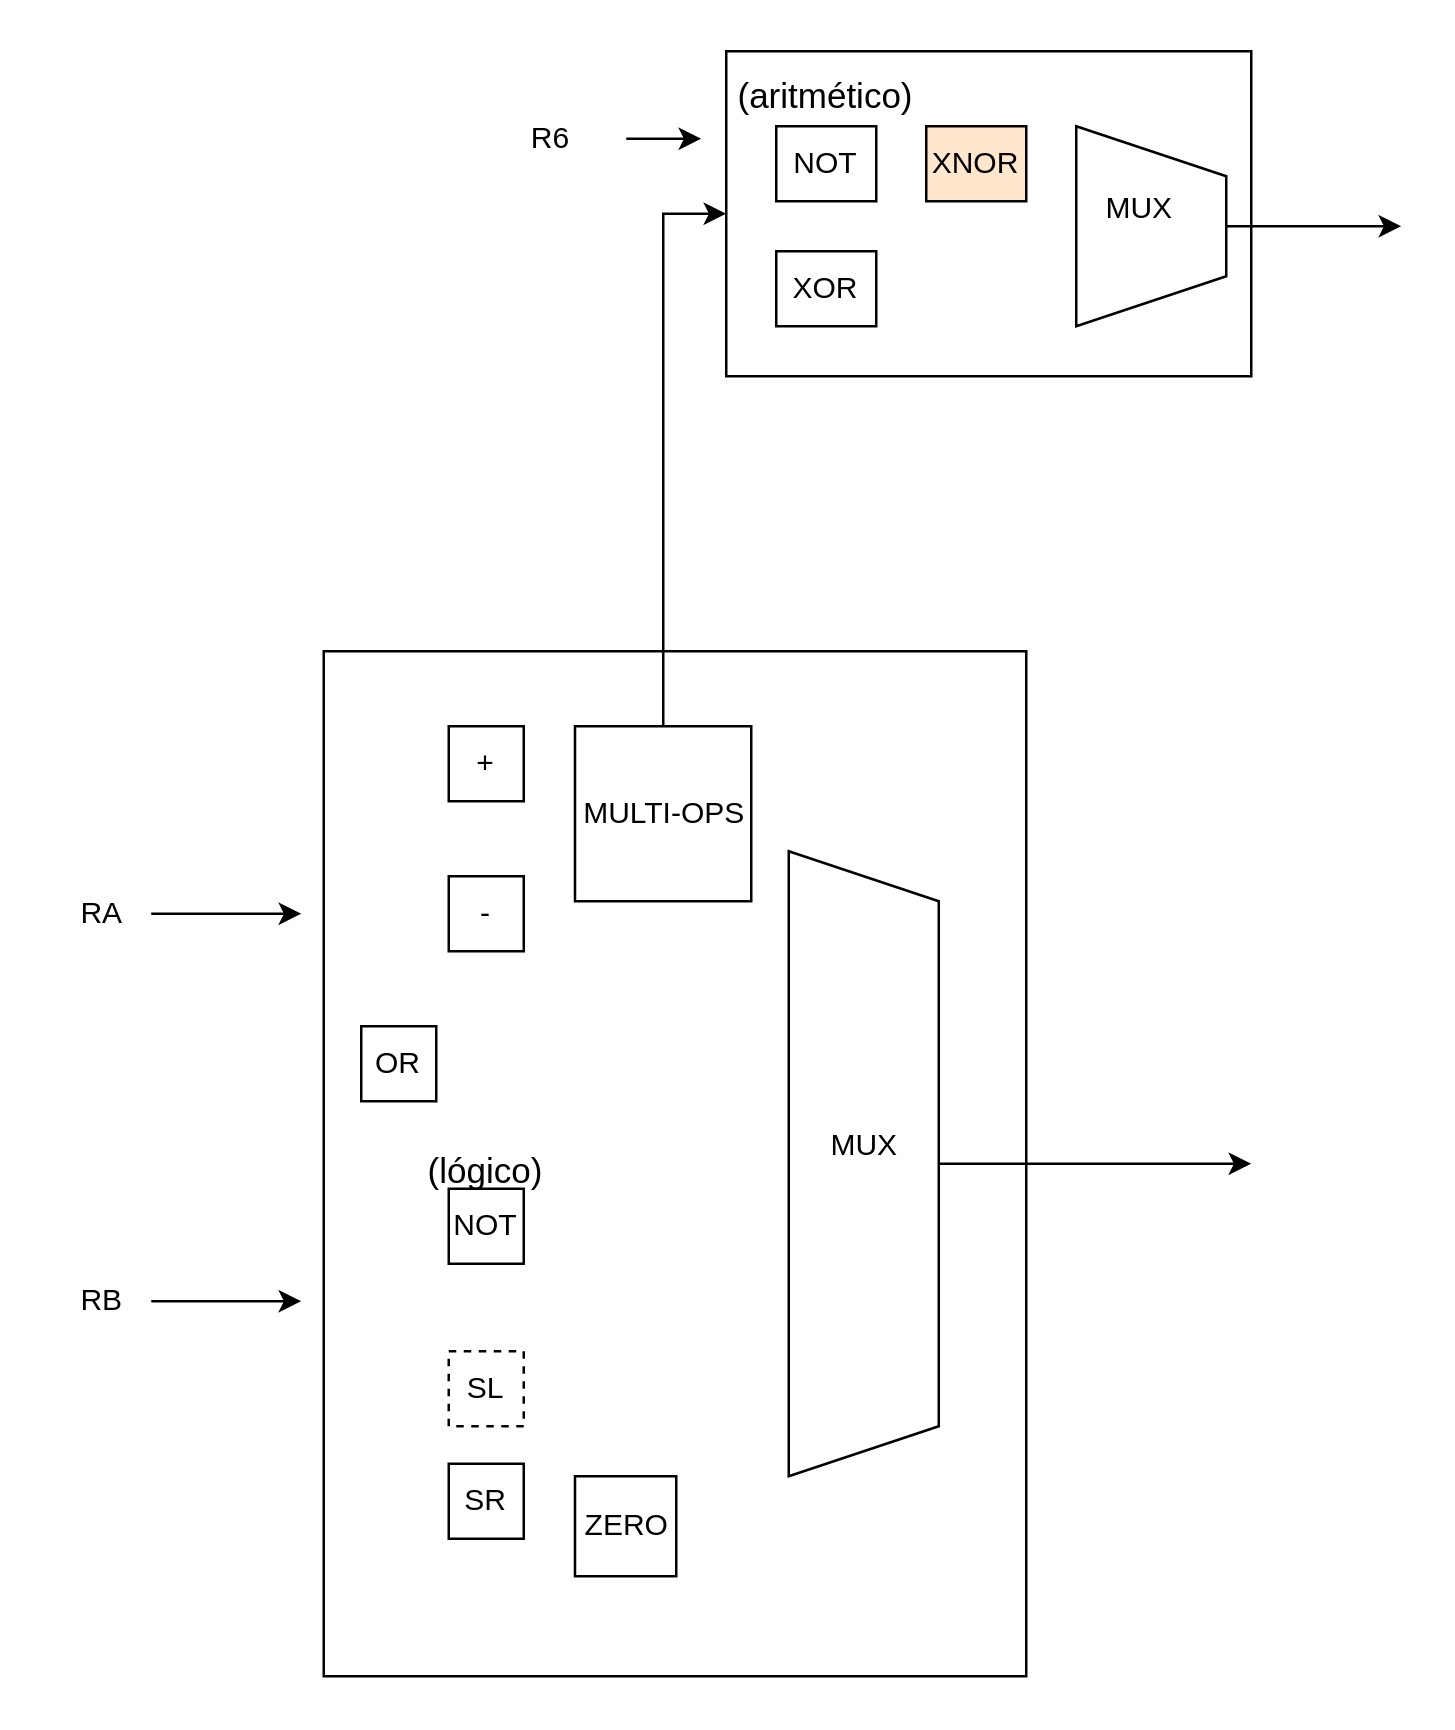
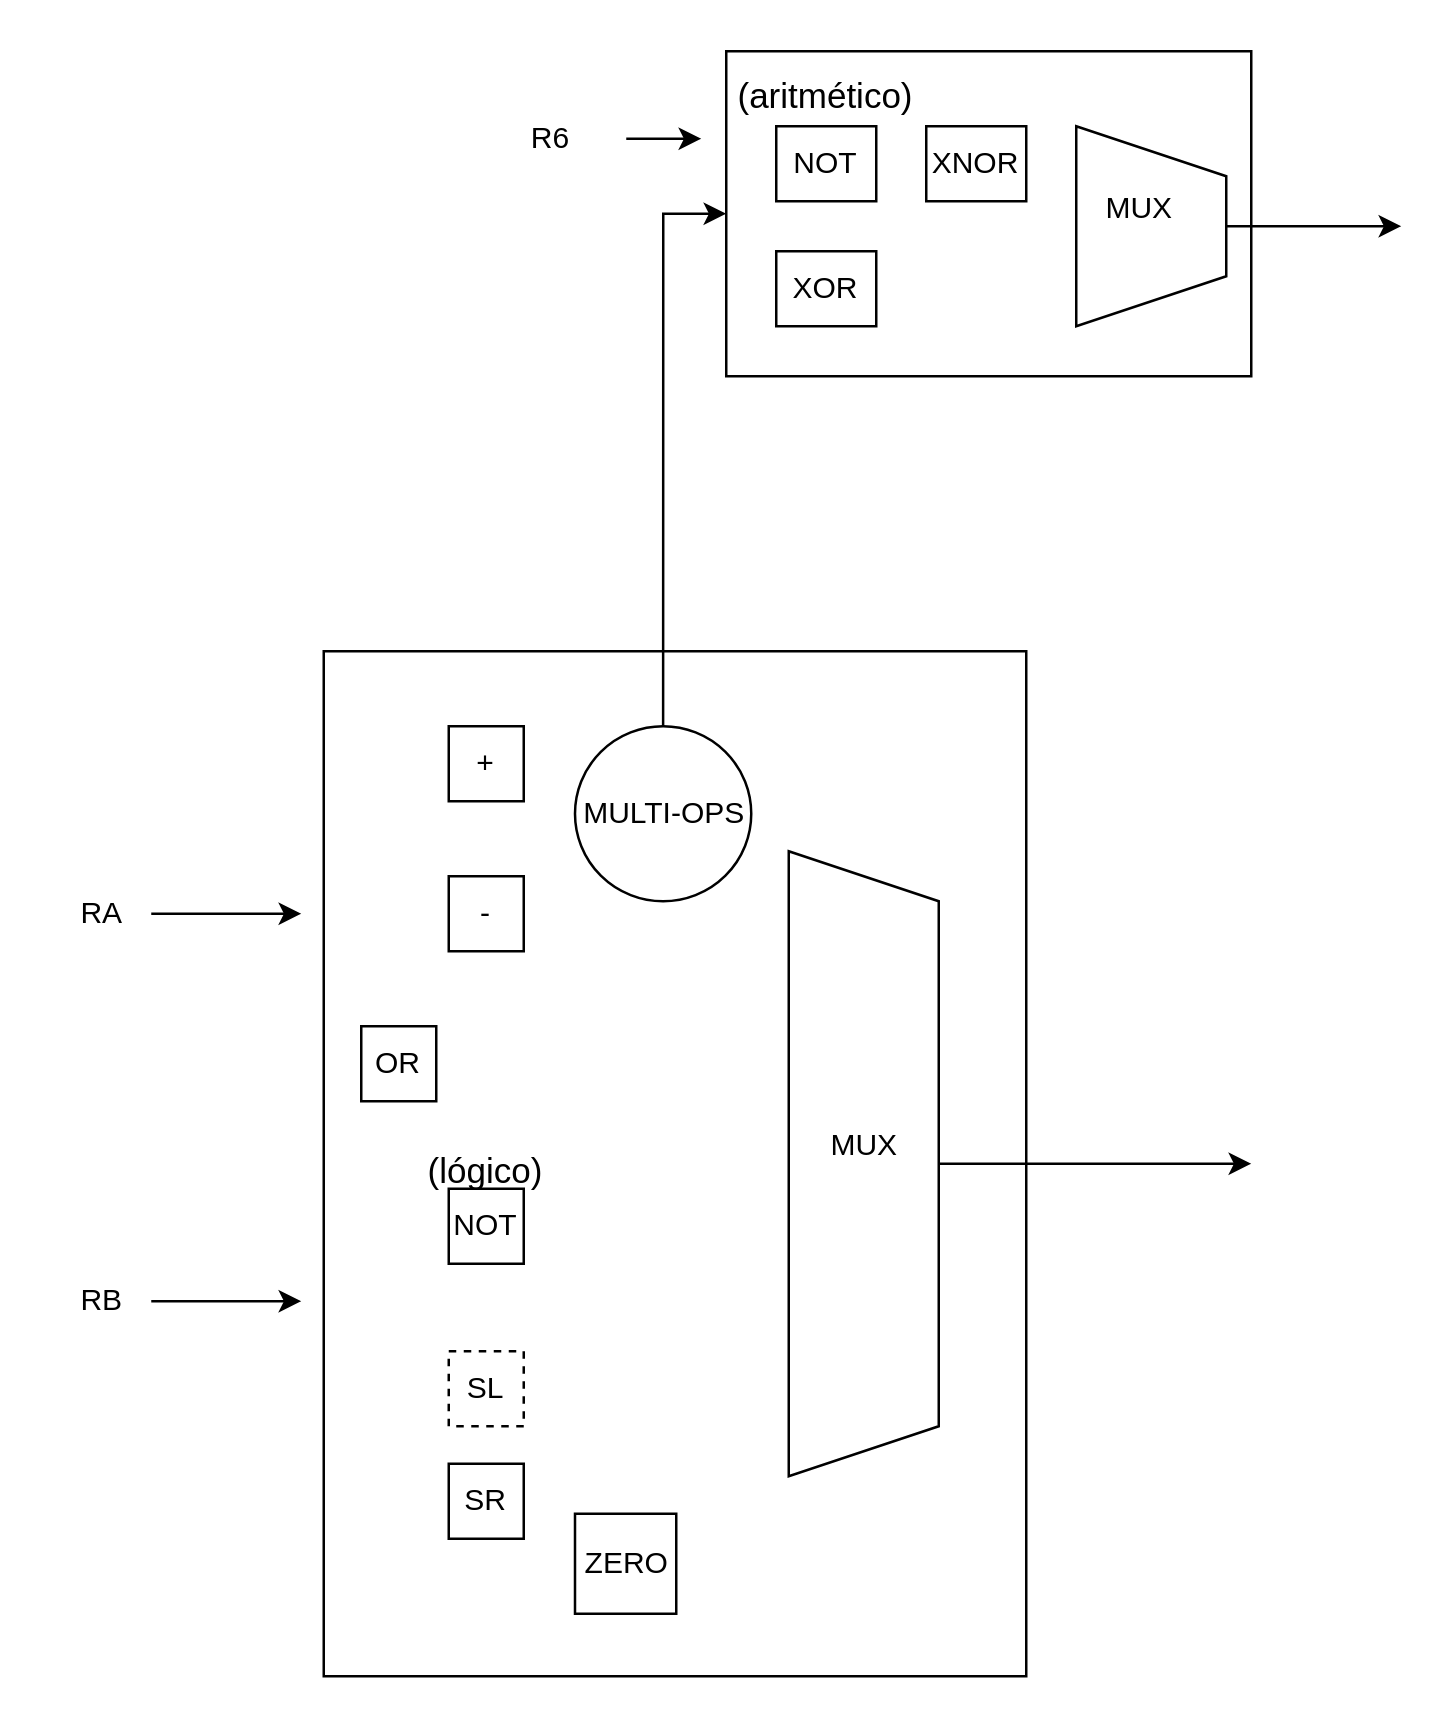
node "XNOR": fillcolor #ffe6cc -> #ffffff
node "MULTI-OPS": shape rectangle -> ellipse
node "ZERO": moved (626, 1526) -> (626, 1564)
